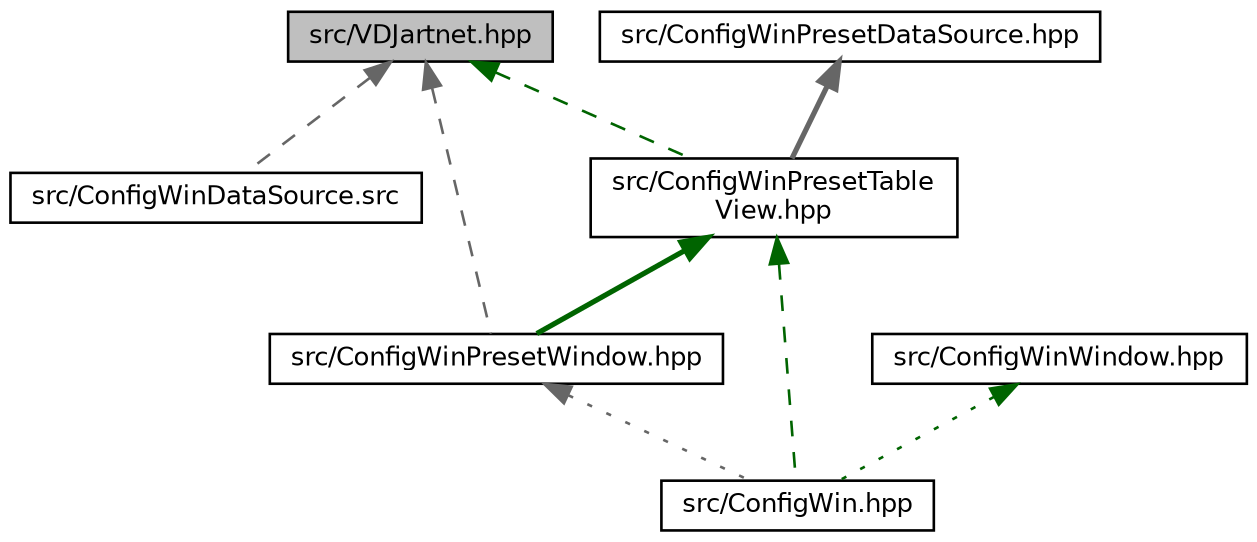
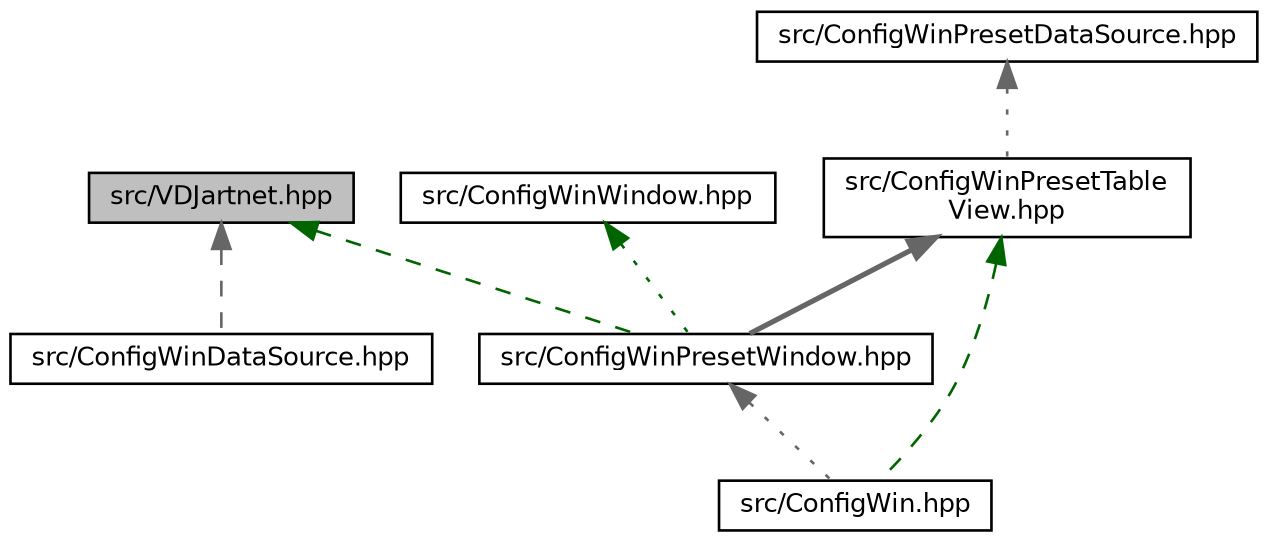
edge "src/ConfigWinPresetTable View.hpp" -> "src/VDJartnet.hpp": removed
edge "src/ConfigWinPresetTable View.hpp" -> "src/ConfigWinPresetDataSource.hpp": style bold -> dotted
node "src/ConfigWinDataSource.src": label "src/ConfigWinDataSource.src" -> "src/ConfigWinDataSource.hpp"
edge "src/ConfigWinPresetWindow.hpp" -> "src/VDJartnet.hpp": color gray40 -> darkgreen
edge "src/ConfigWinPresetWindow.hpp" -> "src/ConfigWinPresetTable View.hpp": color darkgreen -> gray40
edge "src/ConfigWin.hpp" -> "src/ConfigWinWindow.hpp": now "src/ConfigWinPresetWindow.hpp" -> "src/ConfigWinWindow.hpp"
